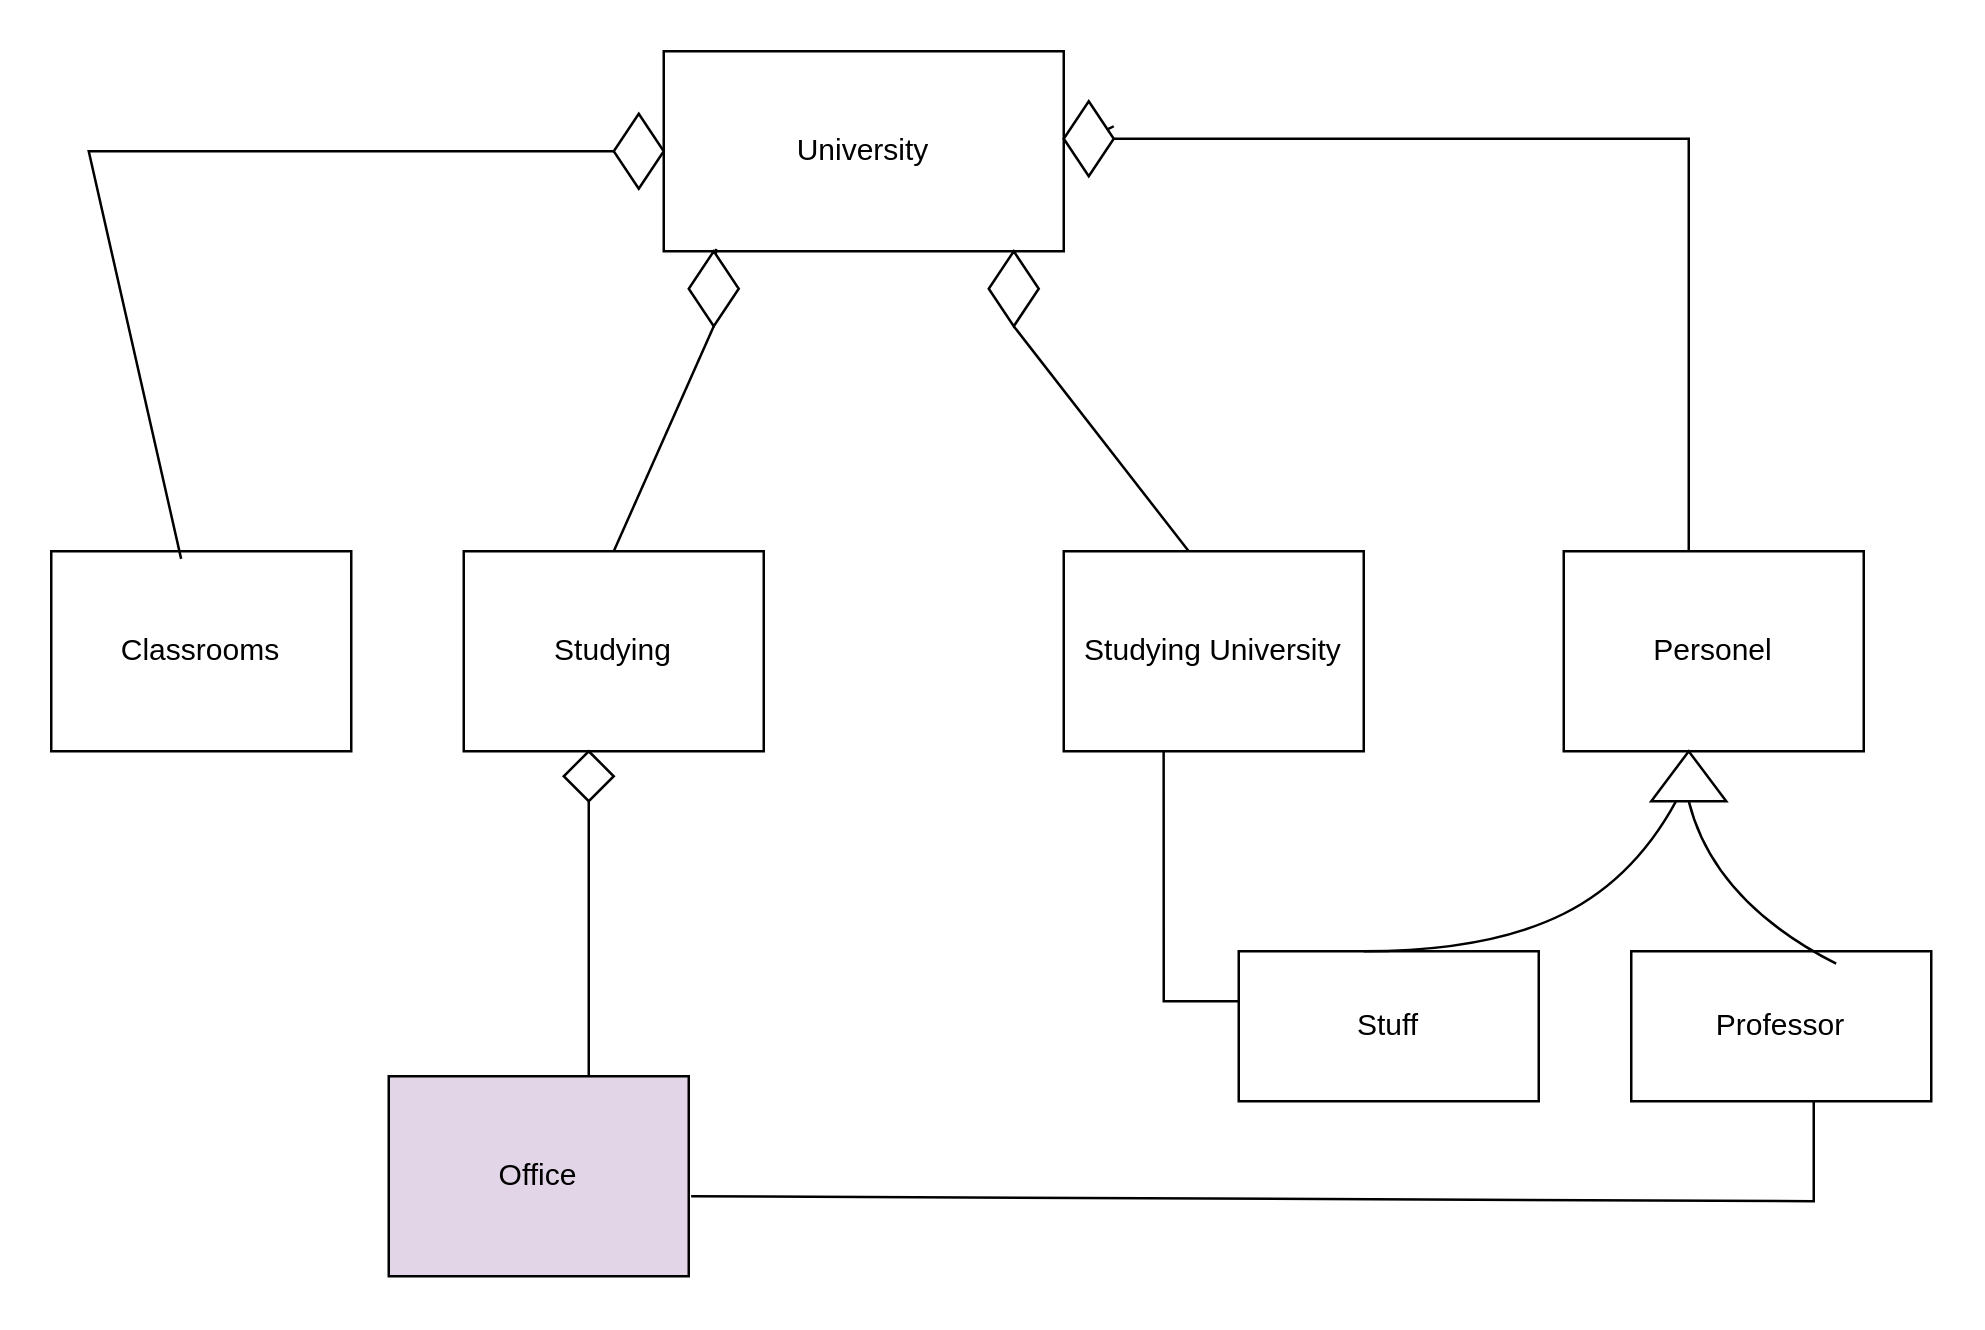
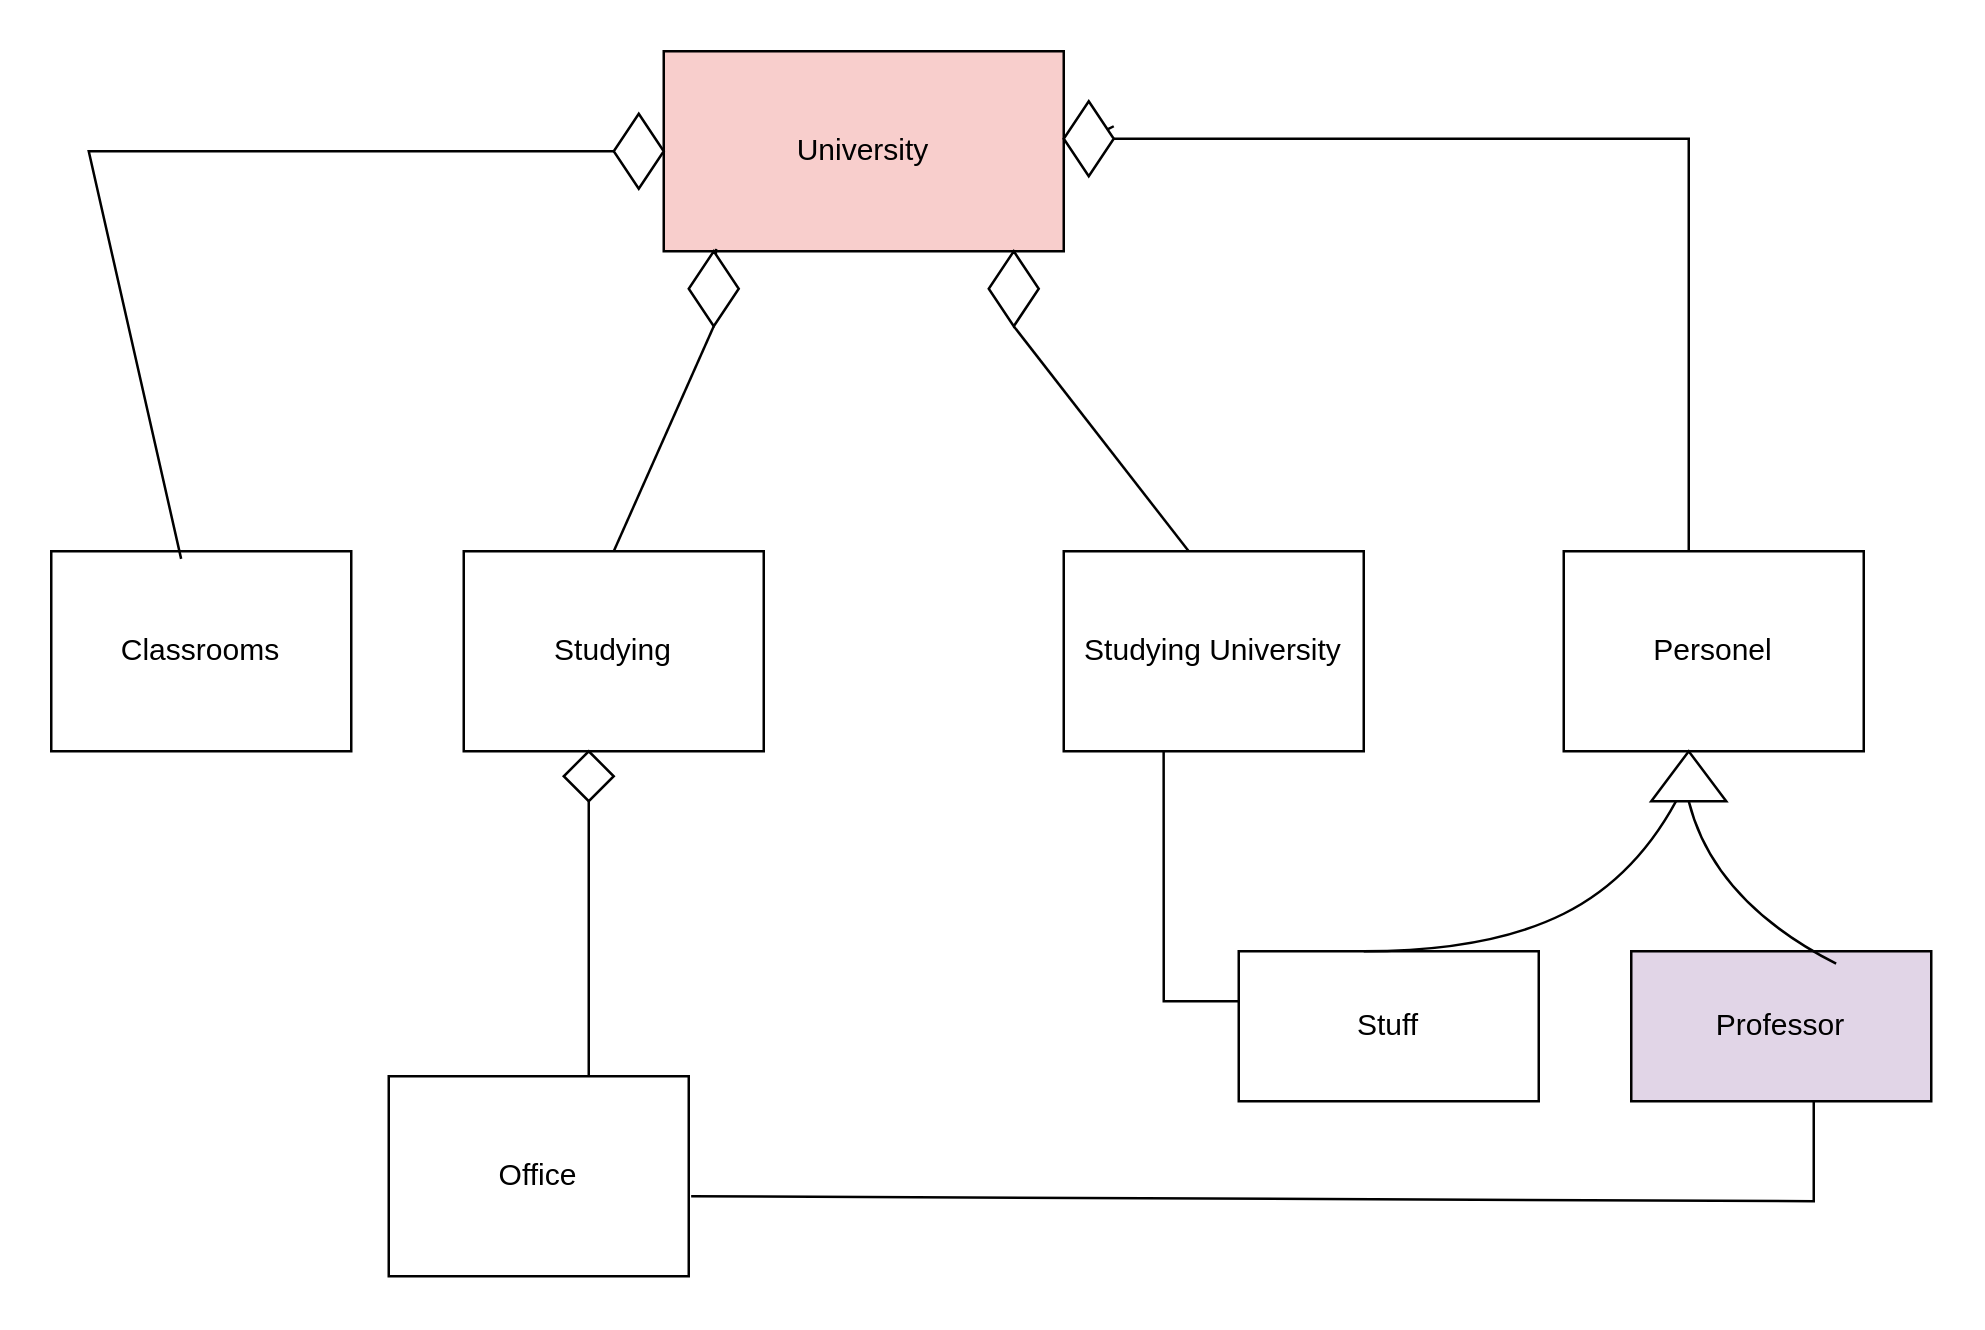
node "University": fillcolor #ffffff -> #f8cecc
node "Professor": fillcolor #ffffff -> #e1d5e7
node "Office": fillcolor #e1d5e7 -> #ffffff
